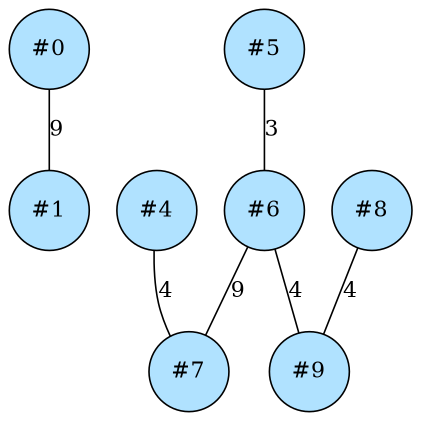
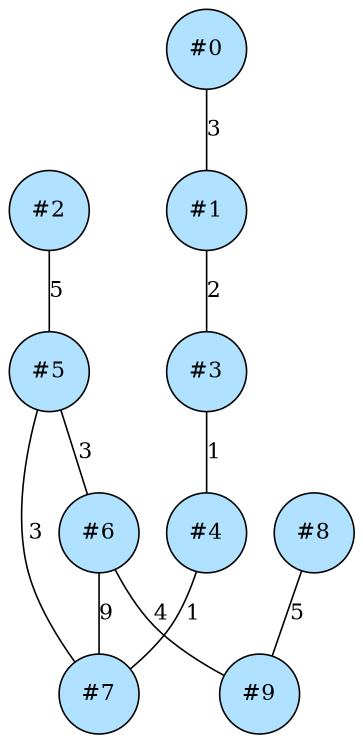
edge "#0" -- "#1": label "9" -> "3"
node "#2": added
edge "#4" -- "#7": label "4" -> "1"
edge "#8" -- "#9": label "4" -> "5"
node "#3": added
edge "#5" -- "#7": added, label "3"
